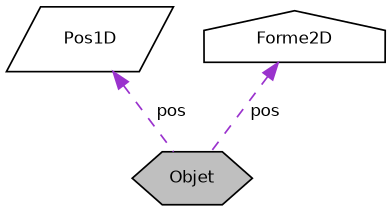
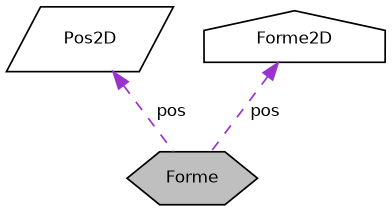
node "Pos1D": label "Pos1D" -> "Pos2D"
node "Objet": label "Objet" -> "Forme"
